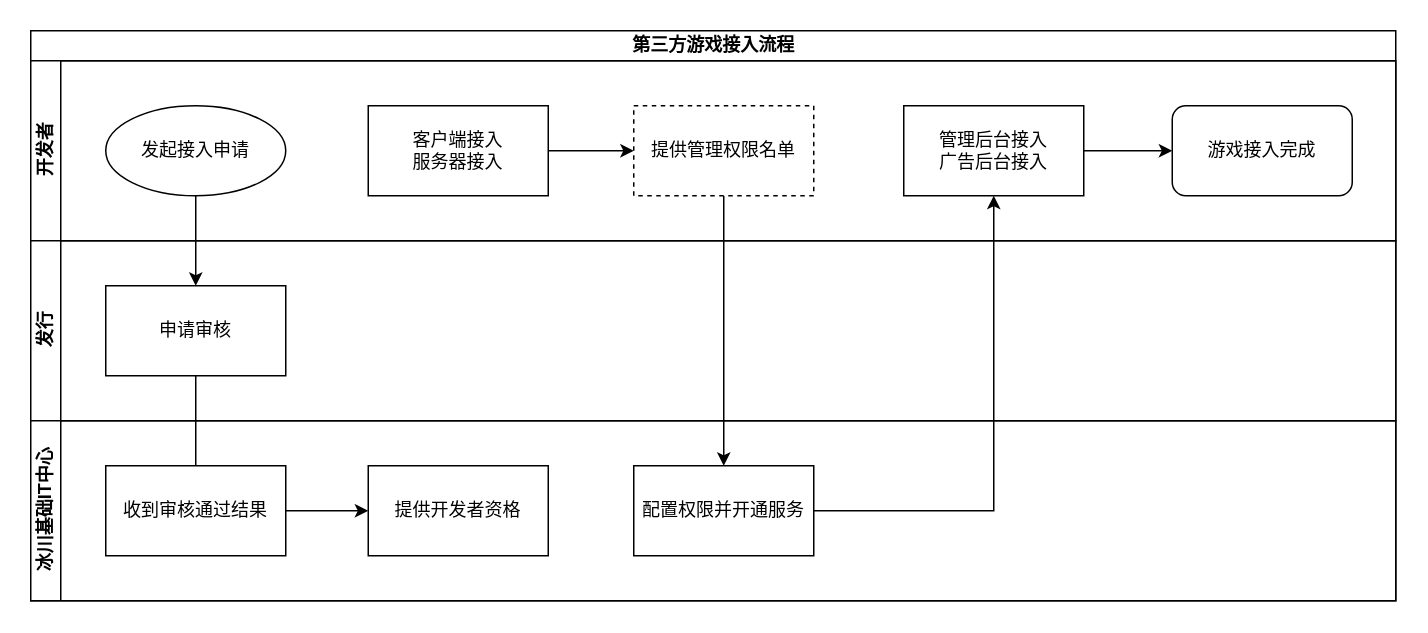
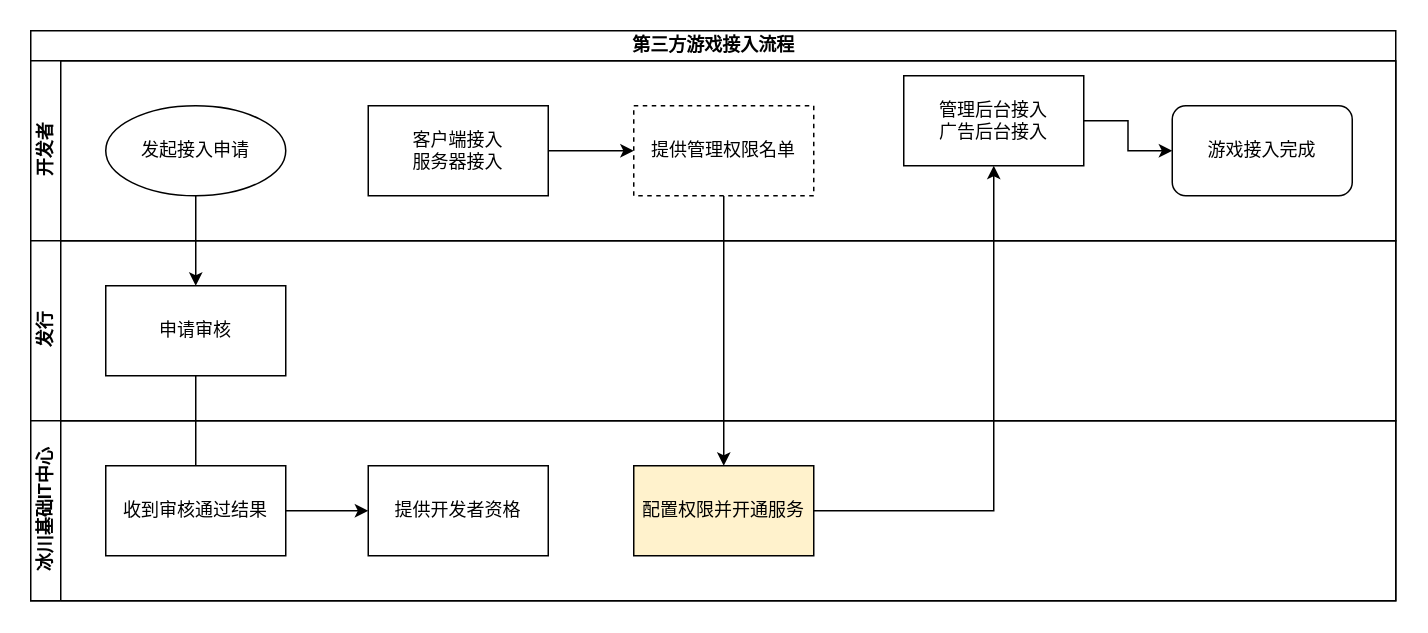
node "管理后台接入 广告后台接入": moved (994, 151) -> (994, 121)
node "配置权限并开通服务": fillcolor #ffffff -> #fff2cc
